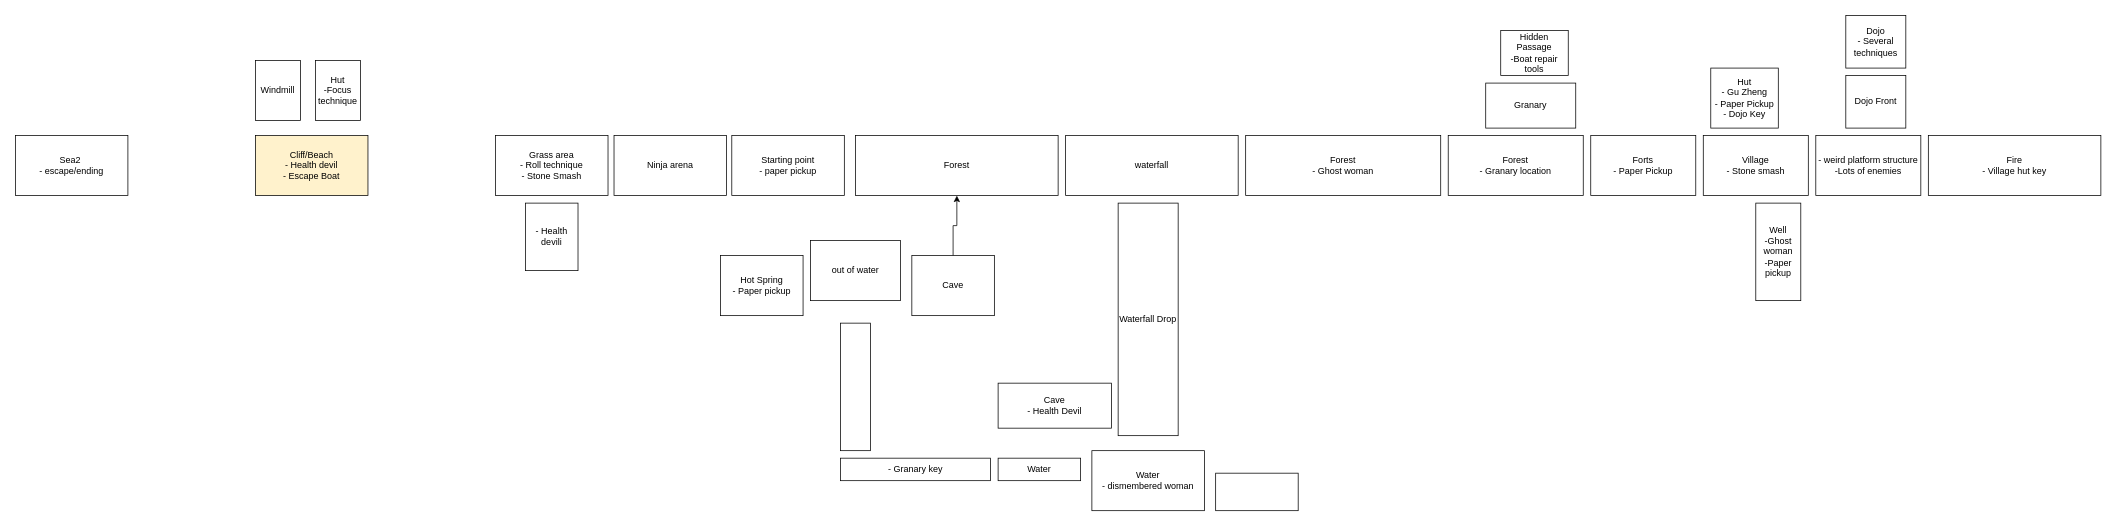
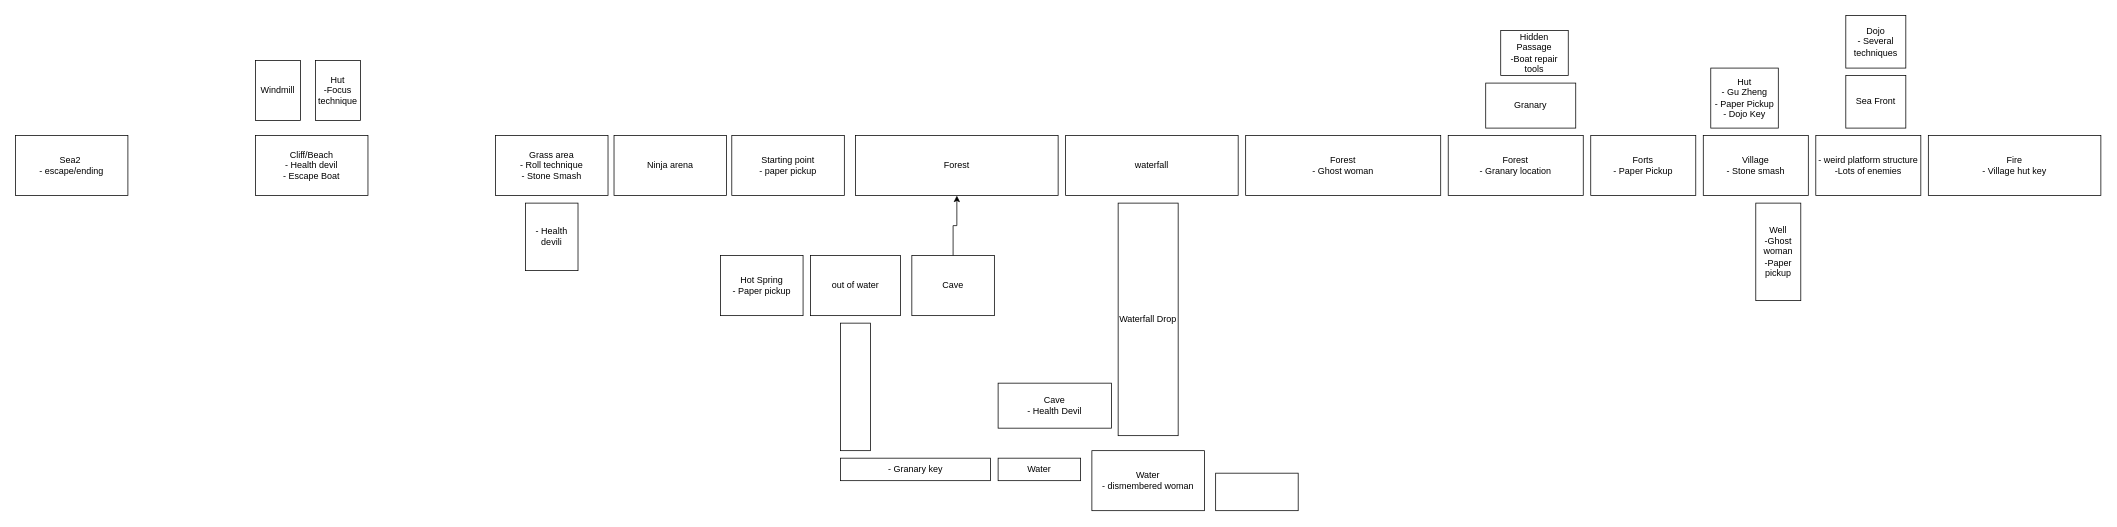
node "Dojo Front": label "Dojo Front" -> "Sea Front"
node "Cliff/Beach - Health devil - Escape Boat": fillcolor #fff2cc -> #ffffff
node "out of water": moved (855, 270) -> (855, 285)
